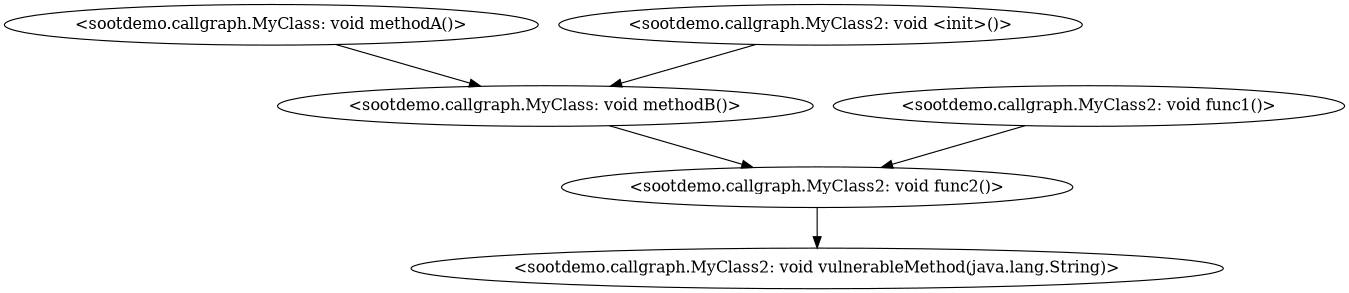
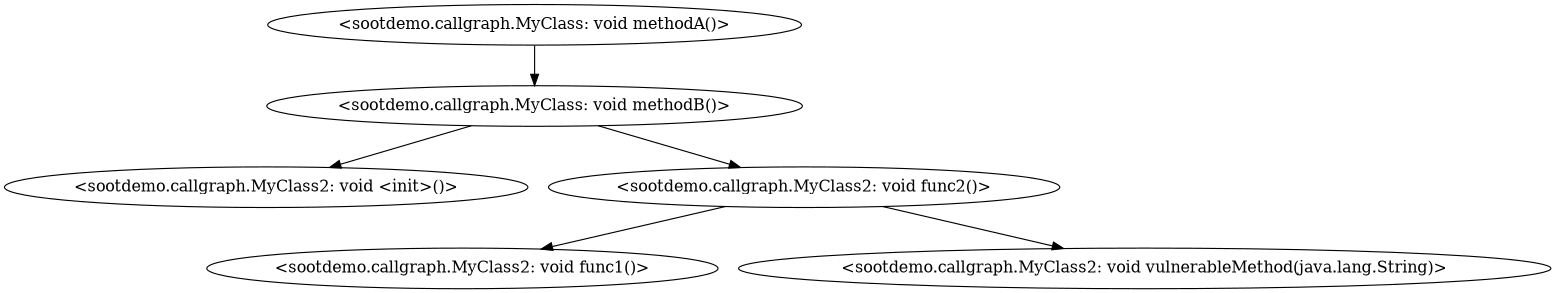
edge "<sootdemo.callgraph.MyClass2: void <init>()>" -> "<sootdemo.callgraph.MyClass: void methodB()>": reversed
edge "<sootdemo.callgraph.MyClass2: void func1()>" -> "<sootdemo.callgraph.MyClass2: void func2()>": reversed
